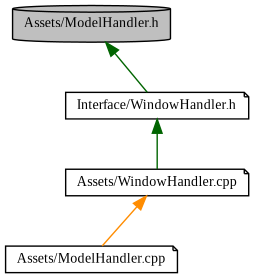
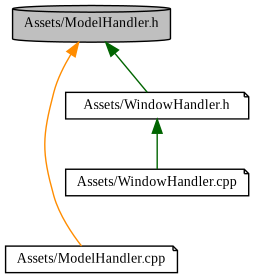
node "Interface/WindowHandler.h": label "Interface/WindowHandler.h" -> "Assets/WindowHandler.h"
edge "Assets/ModelHandler.cpp" -> "Assets/WindowHandler.cpp": now "Assets/ModelHandler.cpp" -> "Assets/ModelHandler.h"
